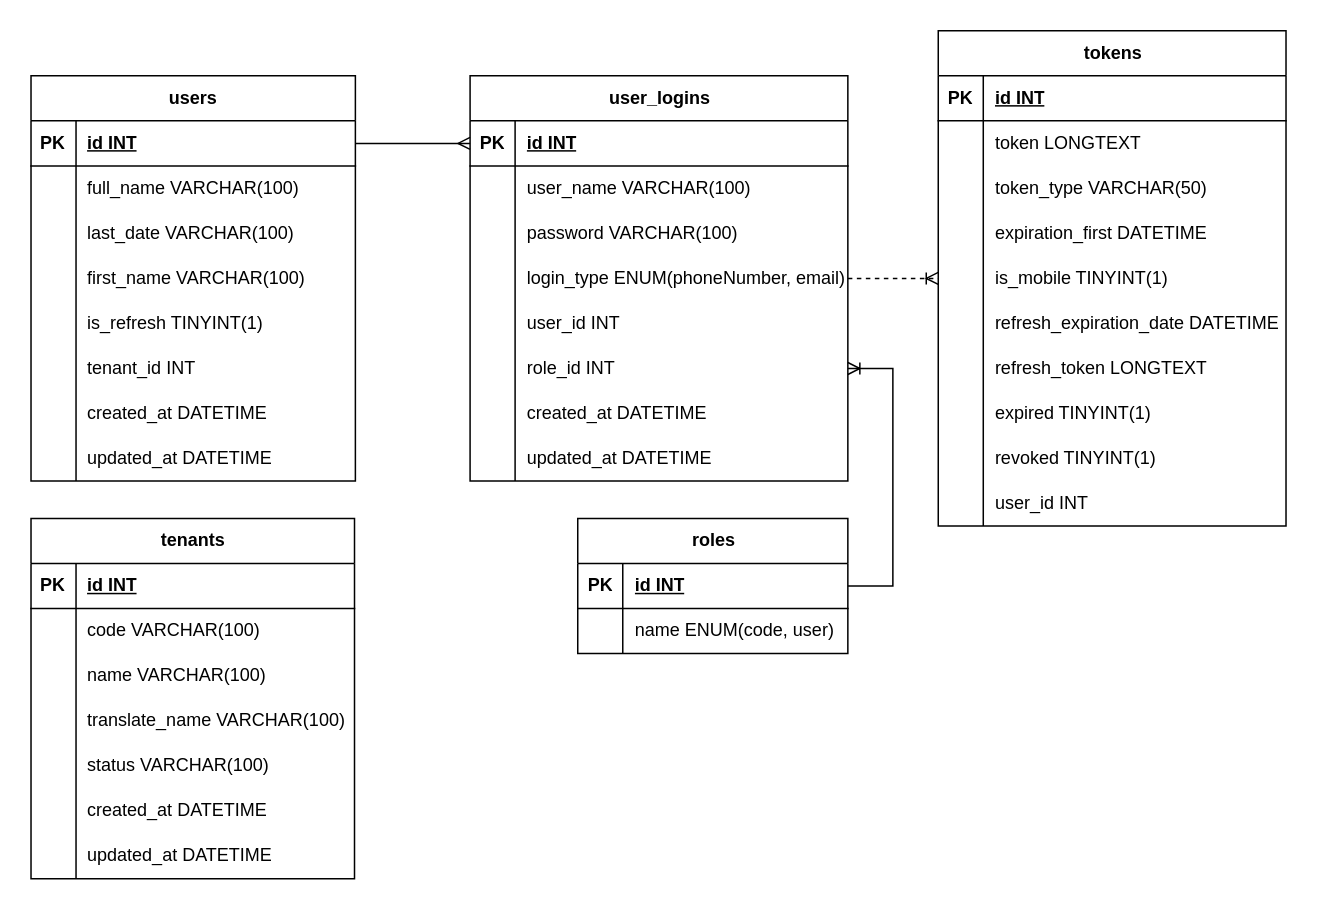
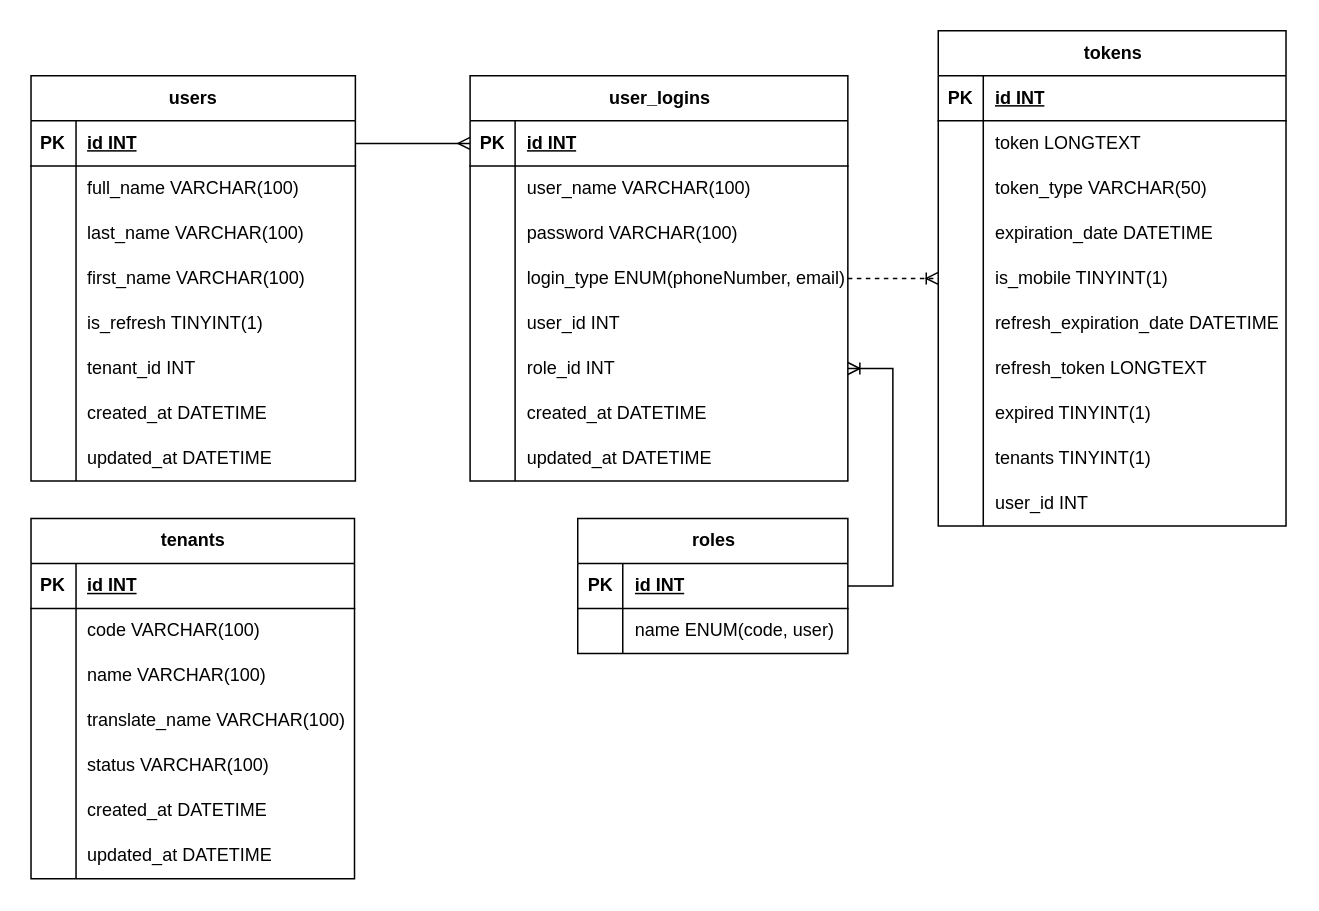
node "last_date VARCHAR(100)": label "last_date VARCHAR(100)" -> "last_name VARCHAR(100)"
node "expiration_first DATETIME": label "expiration_first DATETIME" -> "expiration_date DATETIME"
node "revoked TINYINT(1)": label "revoked TINYINT(1)" -> "tenants TINYINT(1)"
